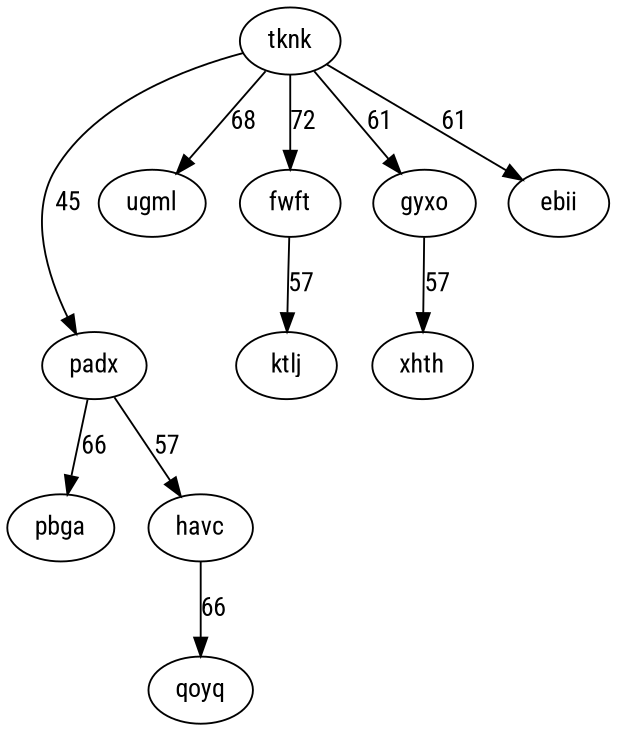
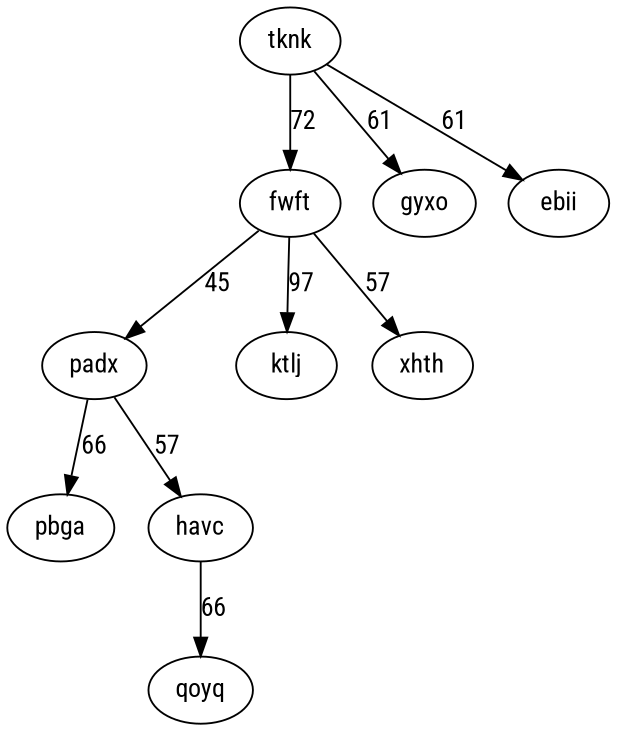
edge "tknk" -> "padx": now "fwft" -> "padx"
node "ugml": removed
edge "gyxo" -> "xhth": now "fwft" -> "xhth"
edge "fwft" -> "ktlj": label "57" -> "97"
